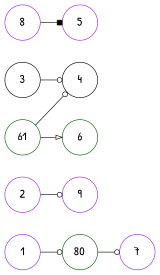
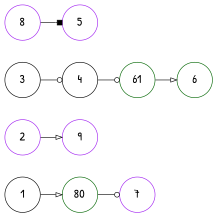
edge "61" -> "4": reversed
edge "2" -> "9": arrowhead odot -> onormal
node "1": color purple -> black
edge "1" -> "80": arrowhead odot -> onormal
